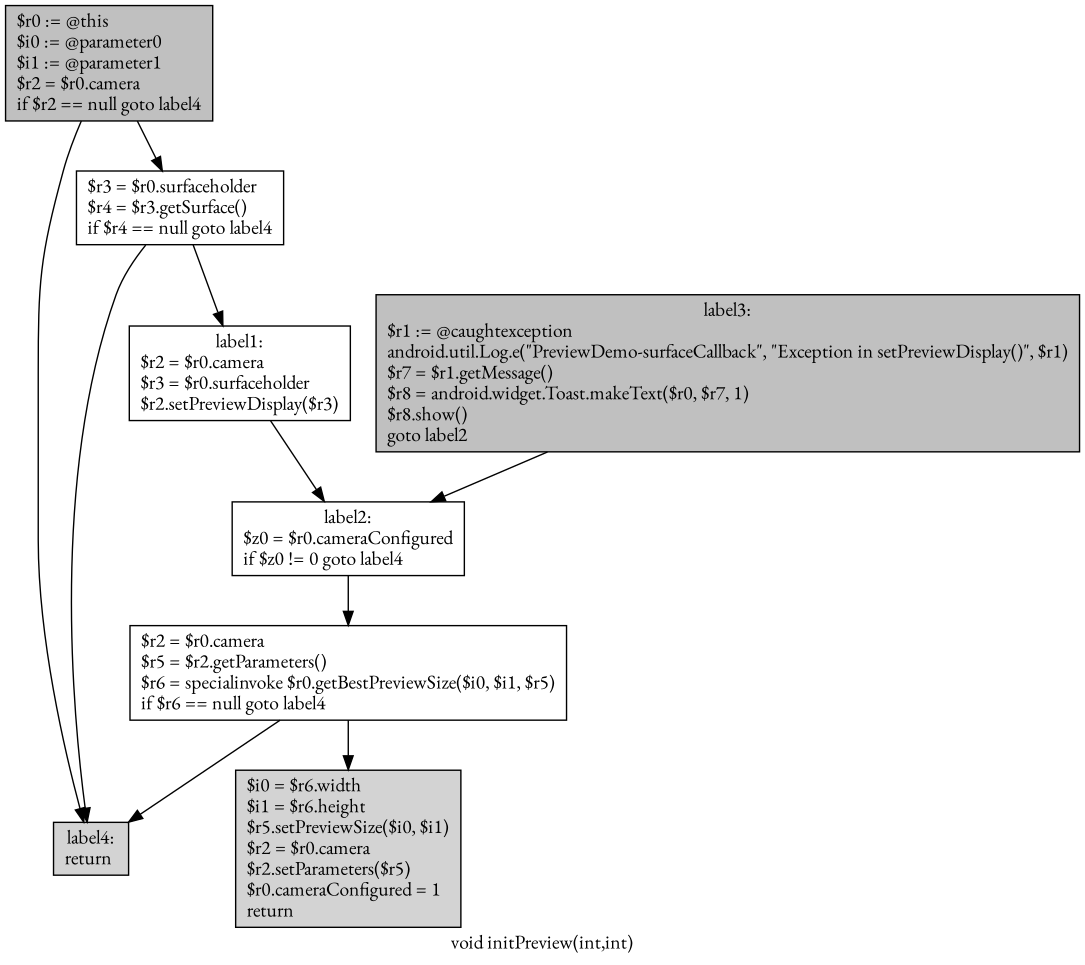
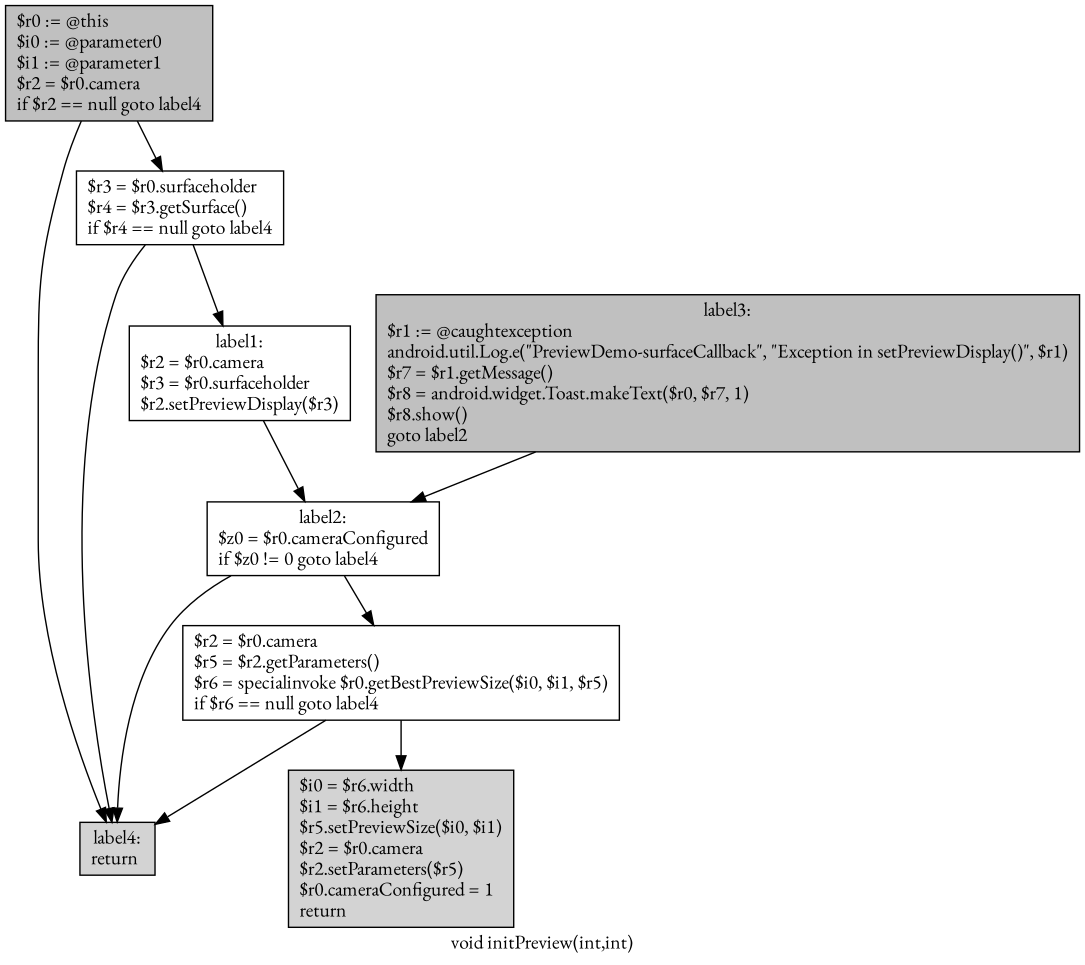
edge "label2: $z0 = $r0.cameraConfigured if $z0 != 0 goto label4" -> "label4: return": added
